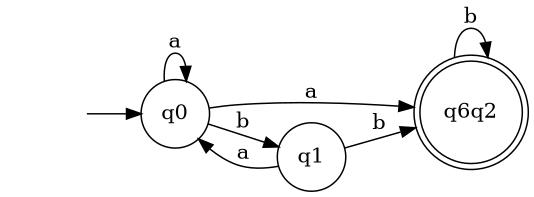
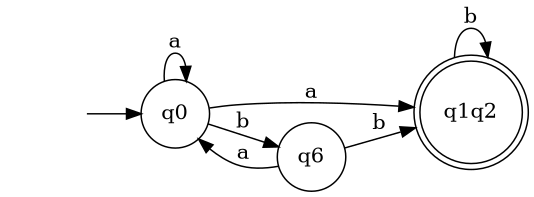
node "q6q2": label "q6q2" -> "q1q2"
node "q1": label "q1" -> "q6"
